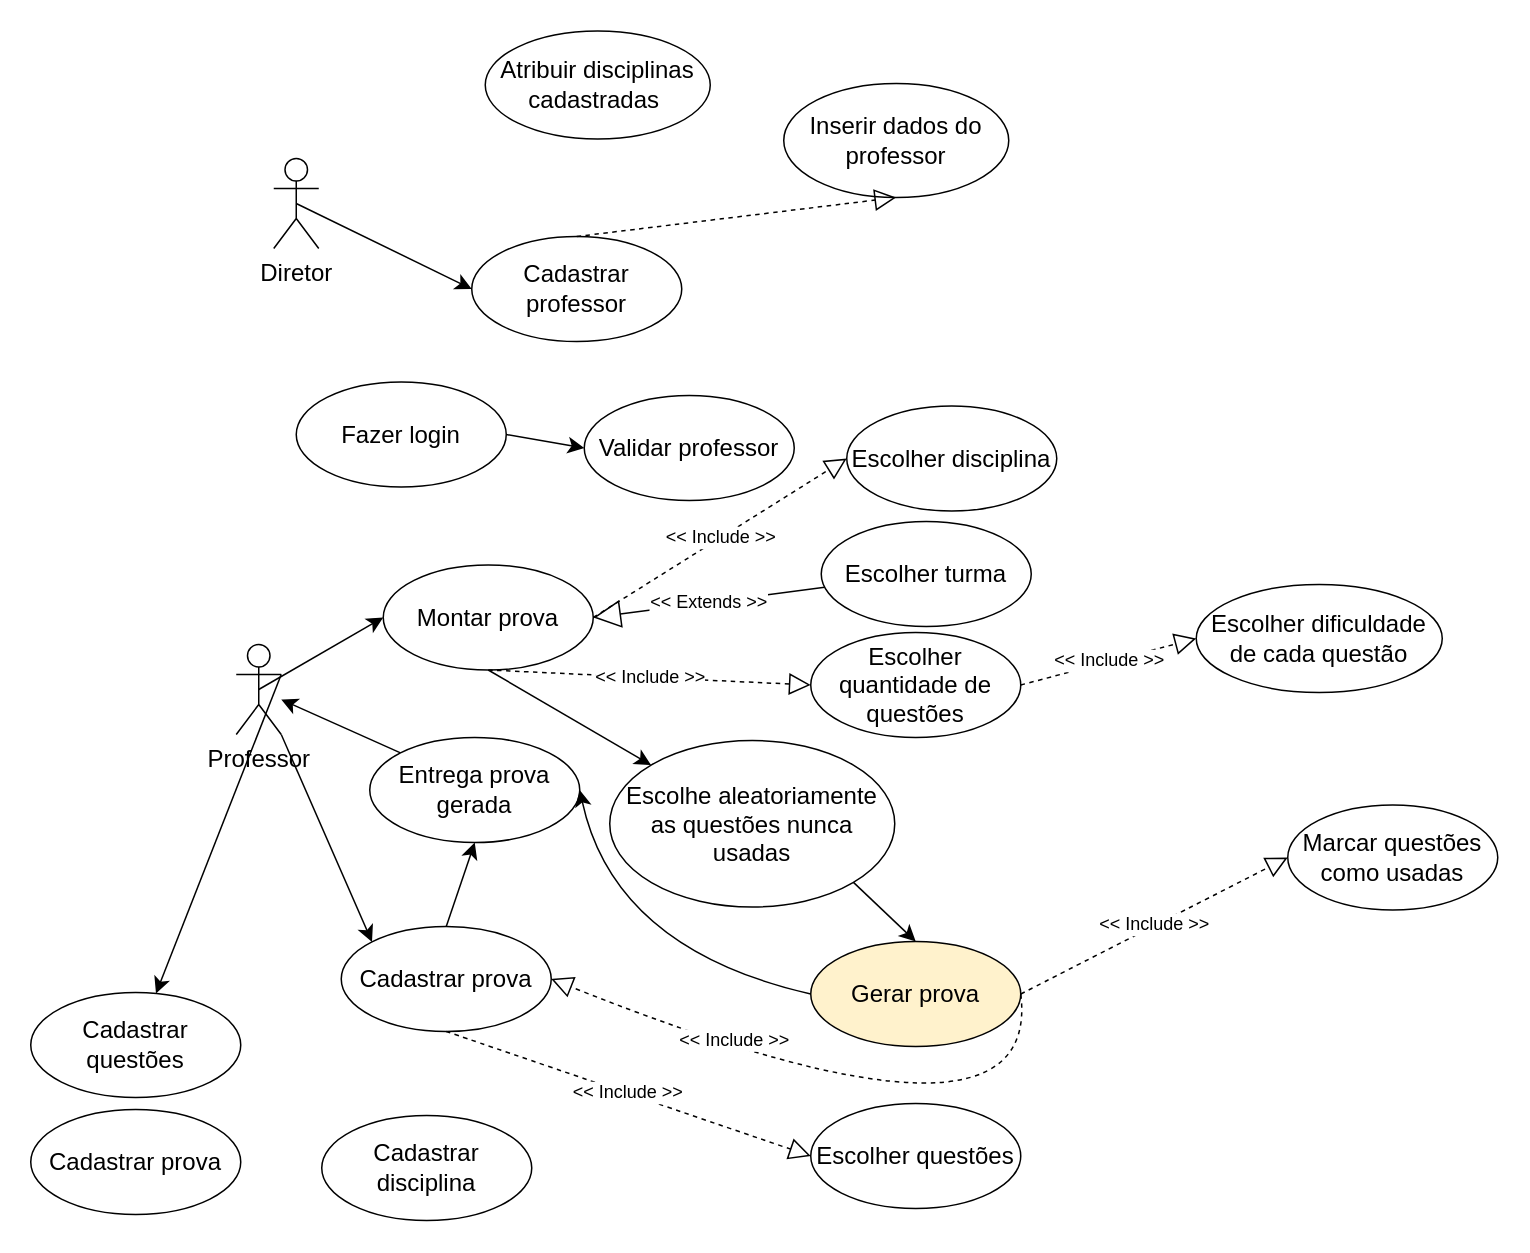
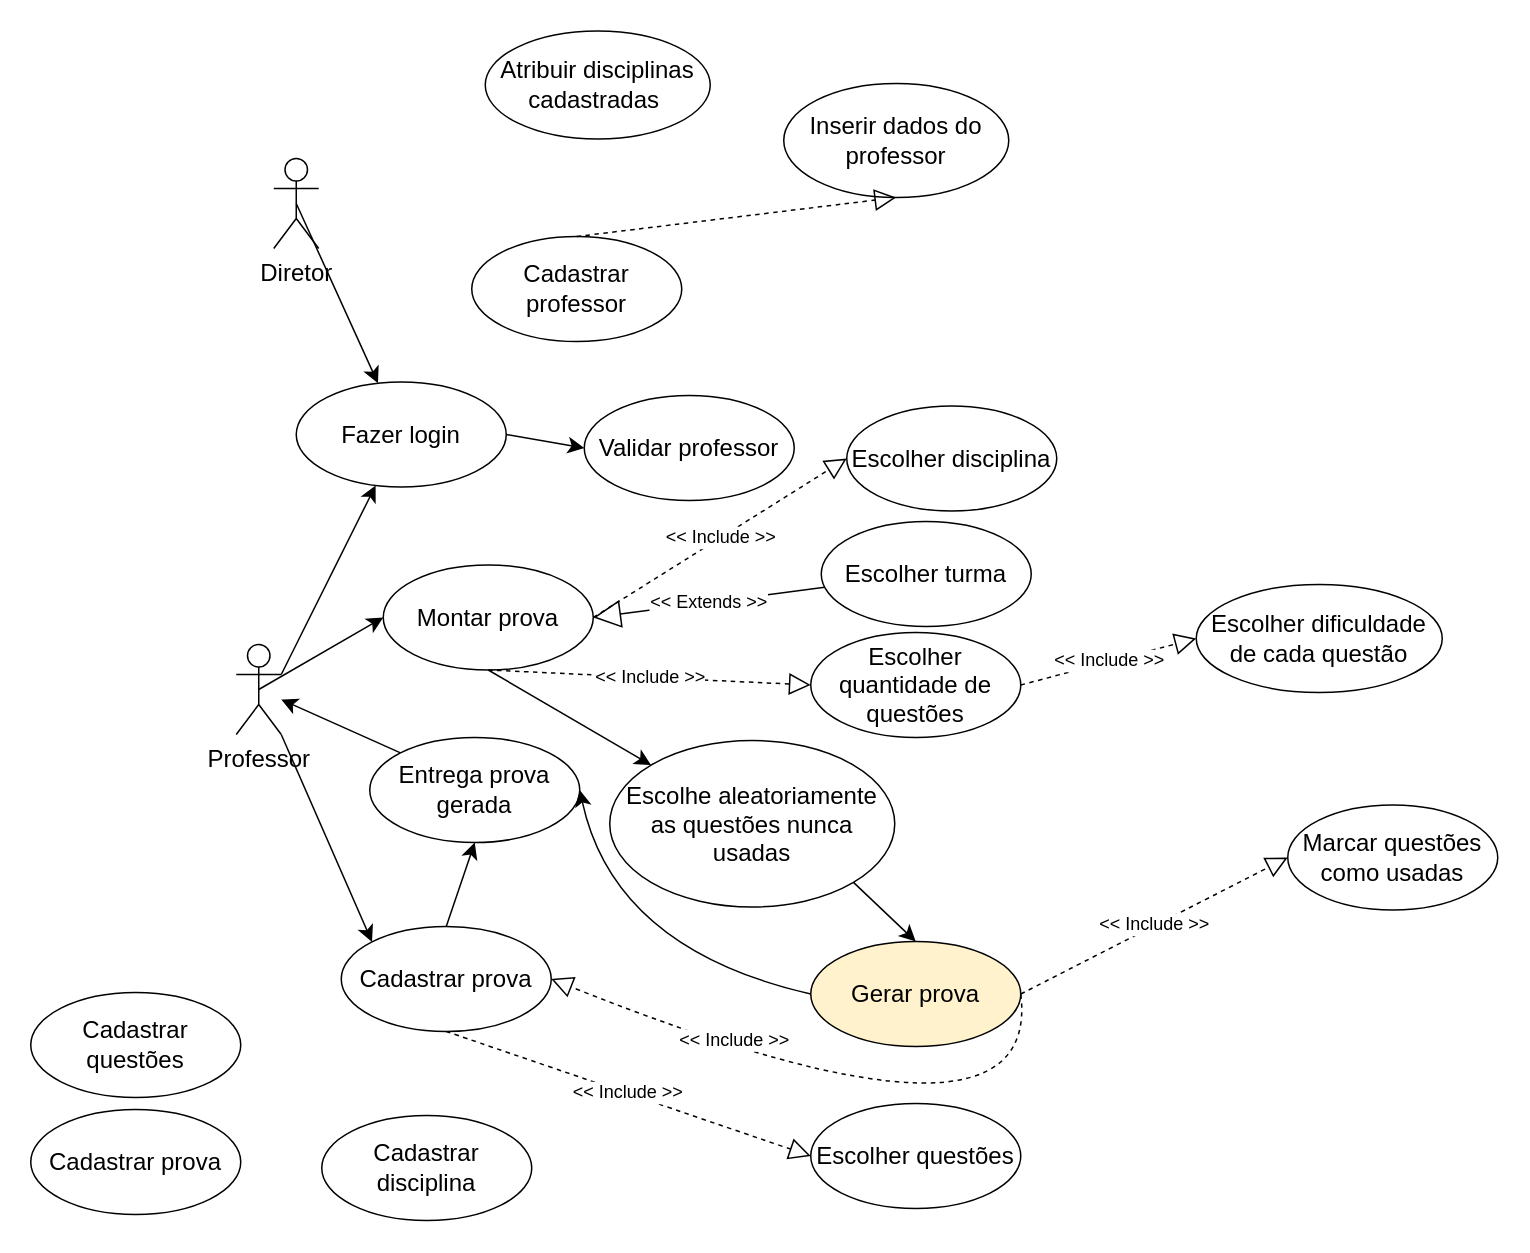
edge "Diretor" -> "Cadastrar professor": now "Diretor" -> "Fazer login"
edge "Professor" -> "Cadastrar questões": now "Professor" -> "Fazer login"
